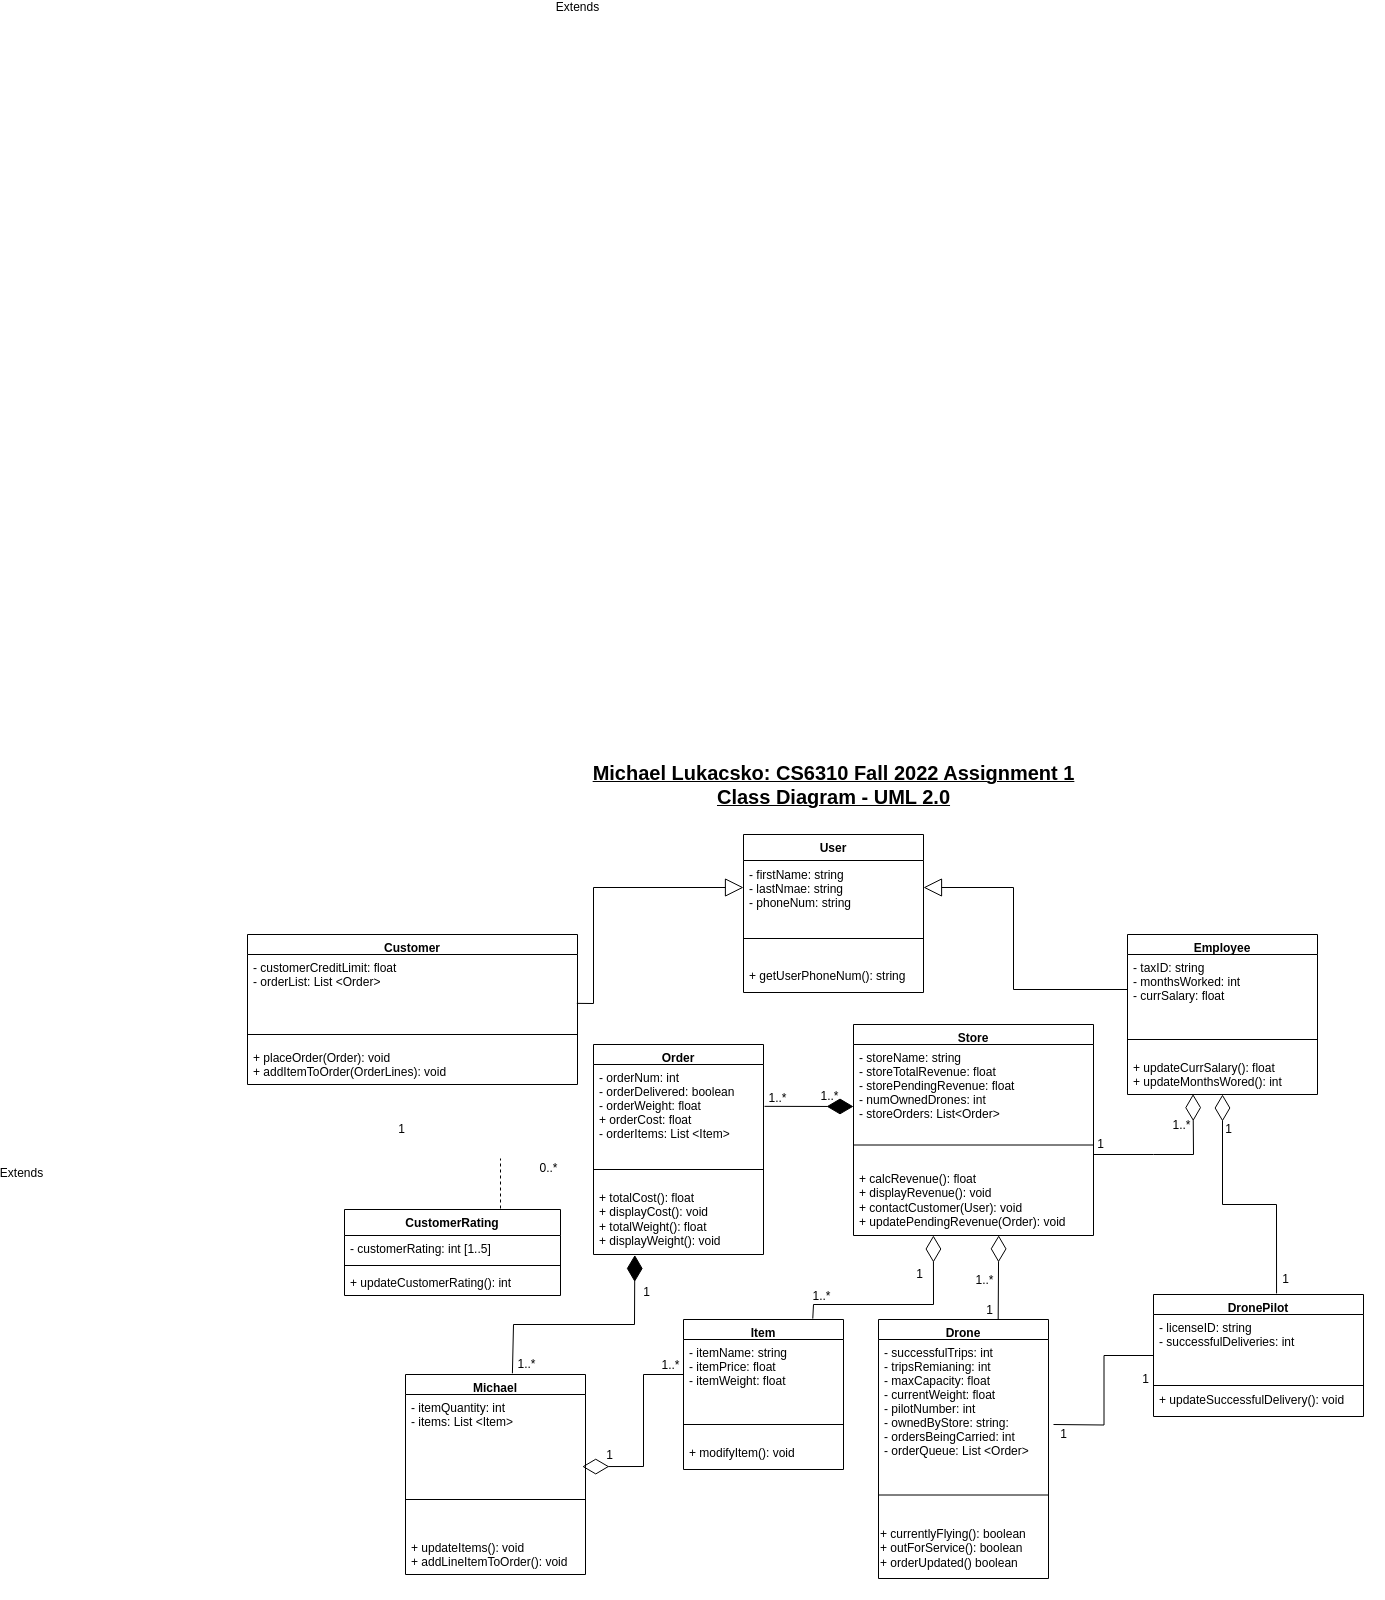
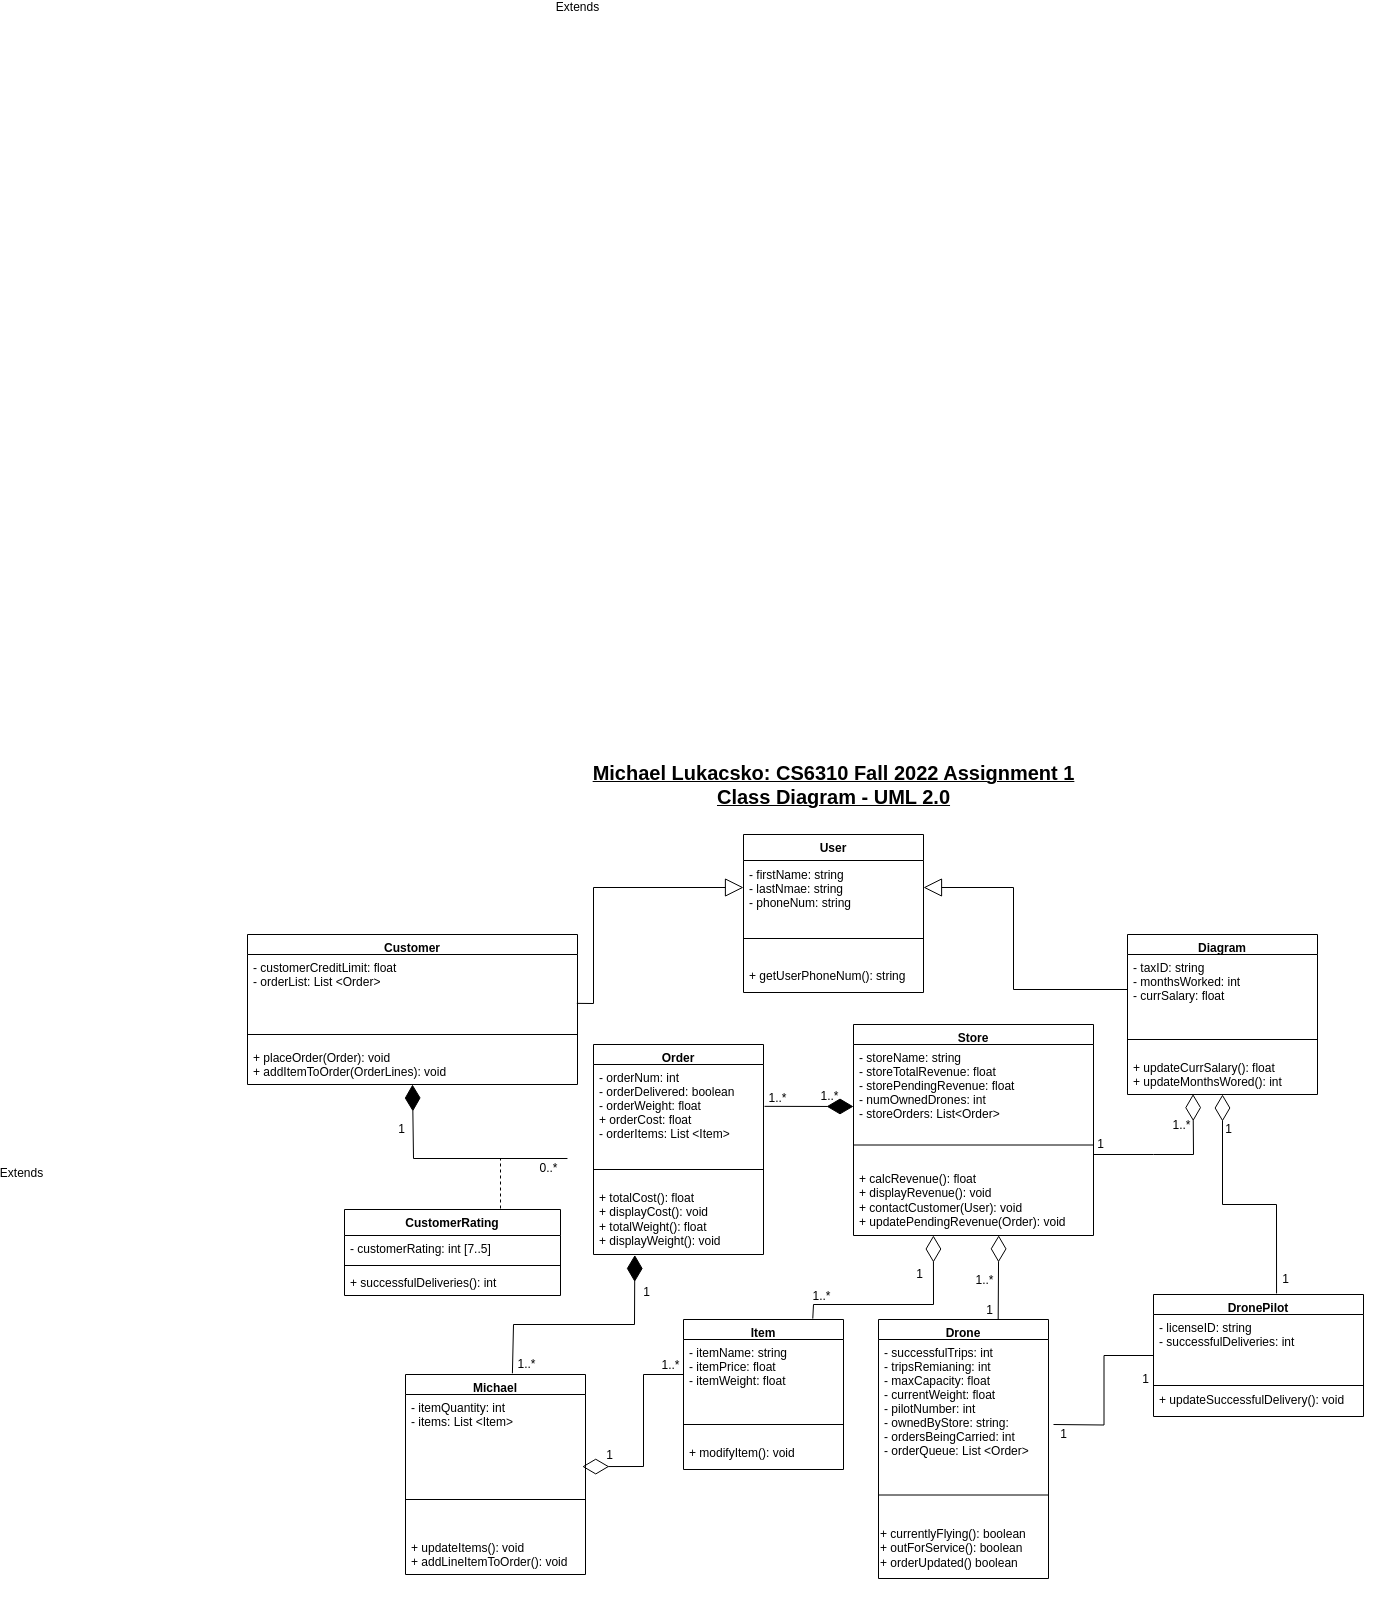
node "Employee": label "Employee" -> "Diagram"
edge "0..*" -> "Customer": added
node "- customerRating: int [1..5]": label "- customerRating: int [1..5]" -> "- customerRating: int [7..5]"
node "+ updateCustomerRating(): int": label "+ updateCustomerRating(): int" -> "+ successfulDeliveries(): int"
